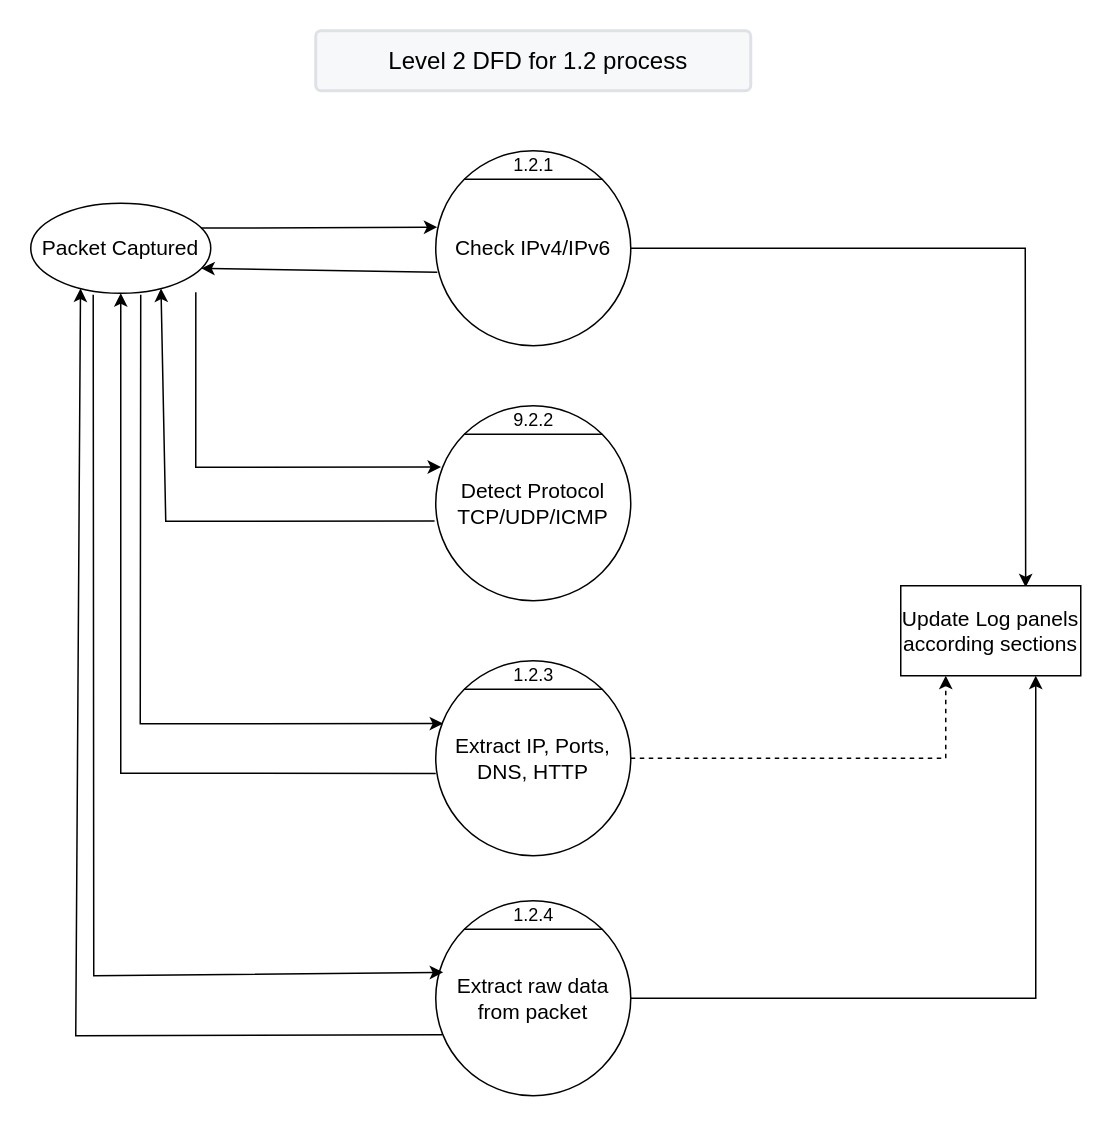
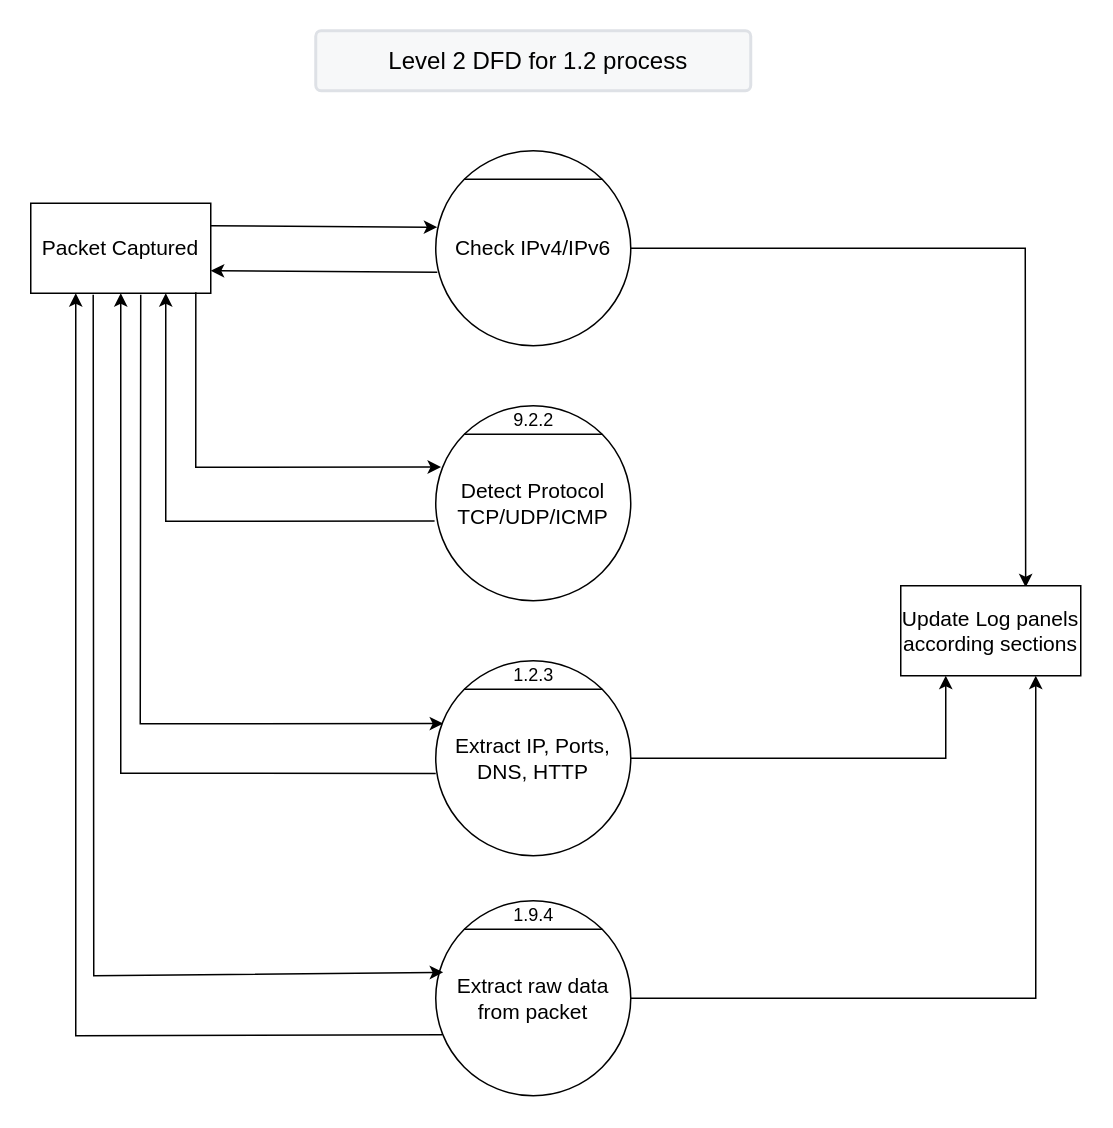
node "1.2.1": removed
node "Packet Captured": shape ellipse -> rectangle
edge "Extract IP, Ports, DNS, HTTP" -> "Update Log panels according sections": style dashed -> solid
node "1.2.4": label "1.2.4" -> "1.9.4"
